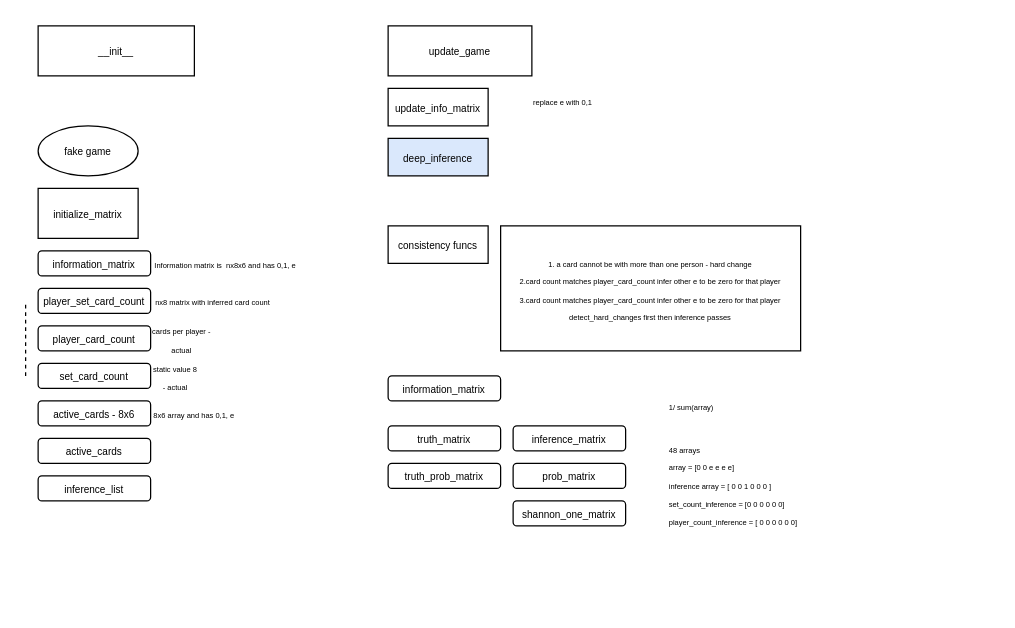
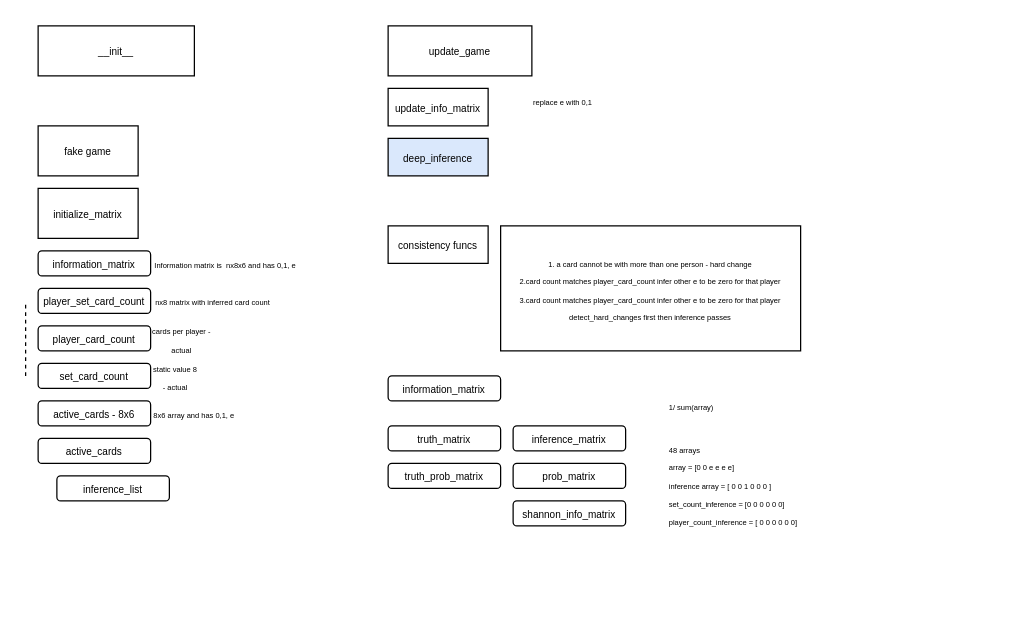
node "fake game": shape ellipse -> rectangle
node "inference_list": moved (94, 488) -> (113, 488)
node "shannon_one_matrix": label "shannon_one_matrix" -> "shannon_info_matrix"
